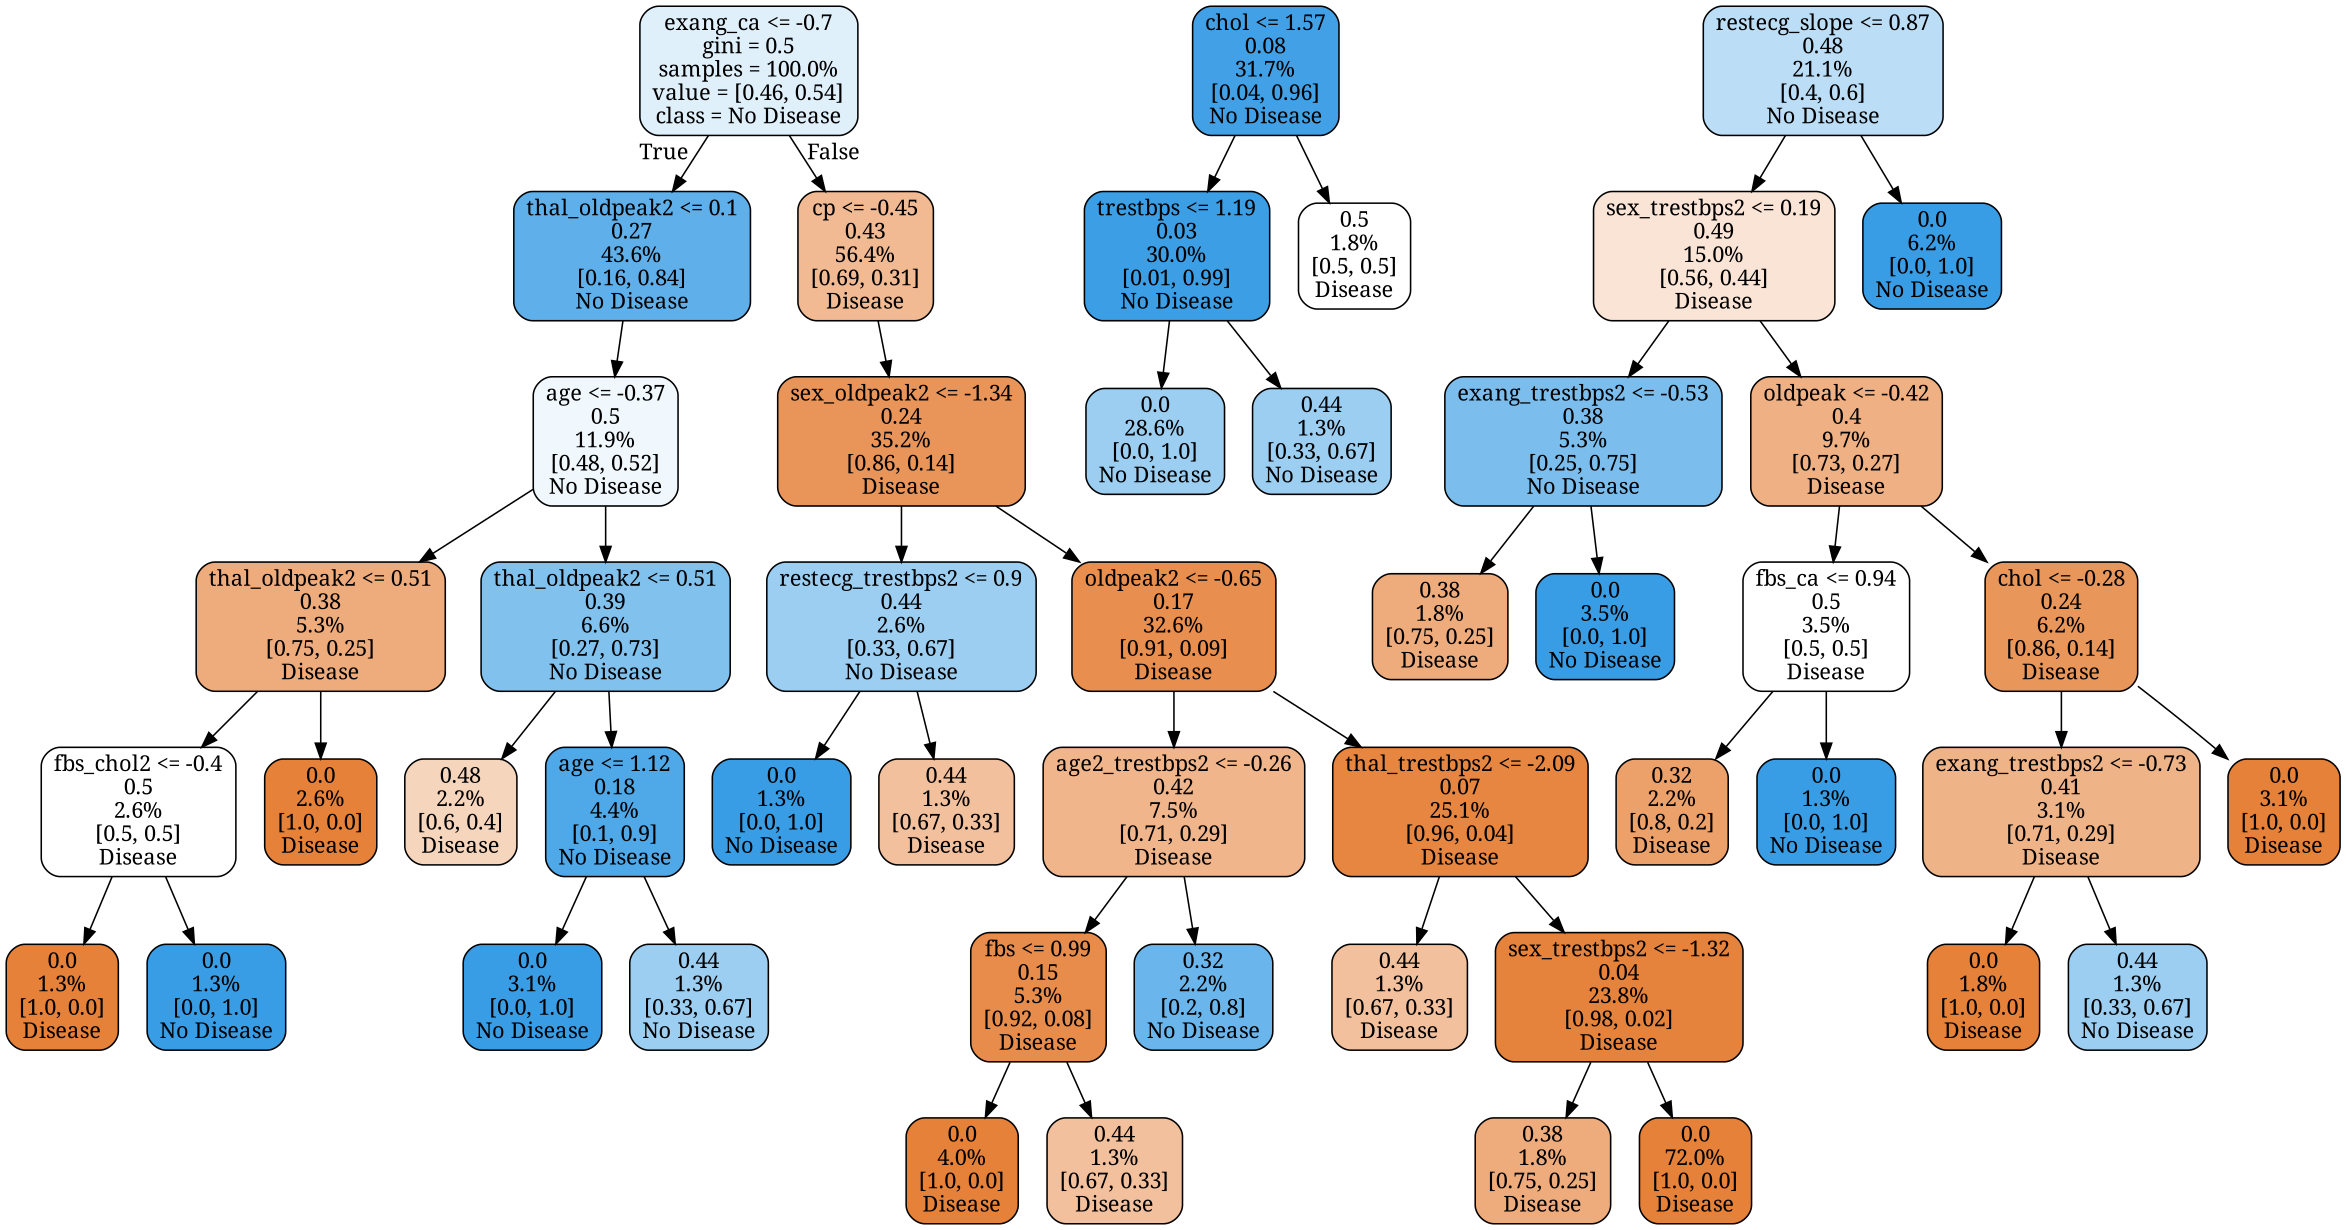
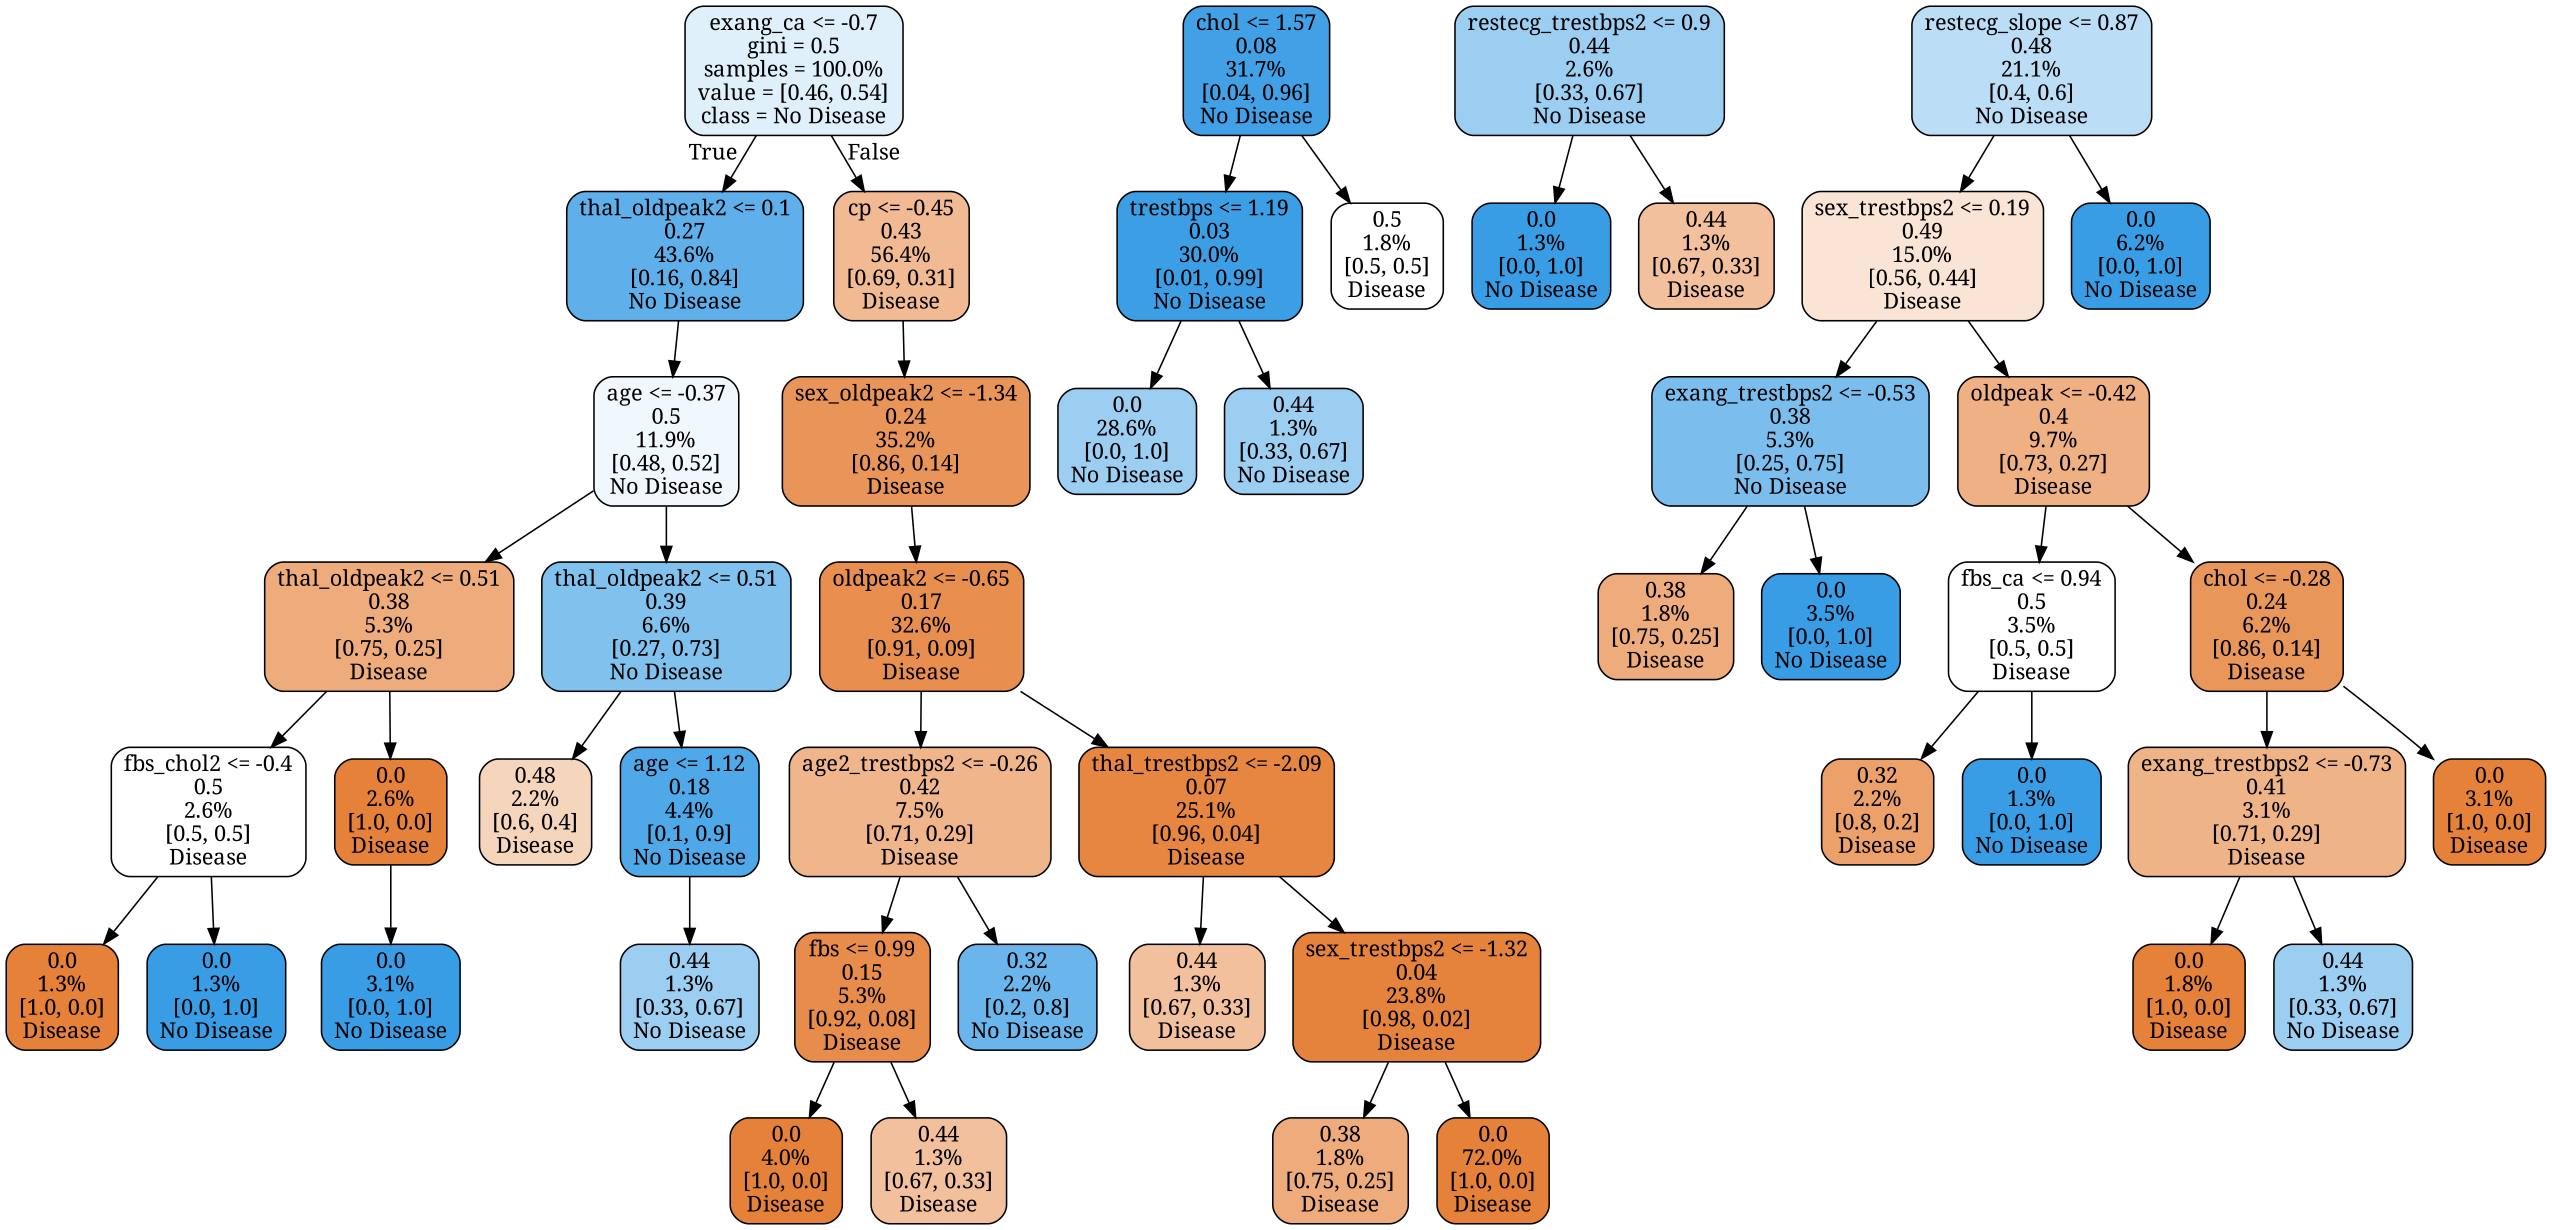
edge "sex_oldpeak2 <= -1.34 0.24 35.2% [0.86, 0.14] Disease" -> "restecg_trestbps2 <= 0.9 0.44 2.6% [0.33, 0.67] No Disease": removed
edge "age <= 1.12 0.18 4.4% [0.1, 0.9] No Disease" -> "0.0 3.1% [0.0, 1.0] No Disease": now "0.0 2.6% [1.0, 0.0] Disease" -> "0.0 3.1% [0.0, 1.0] No Disease"
